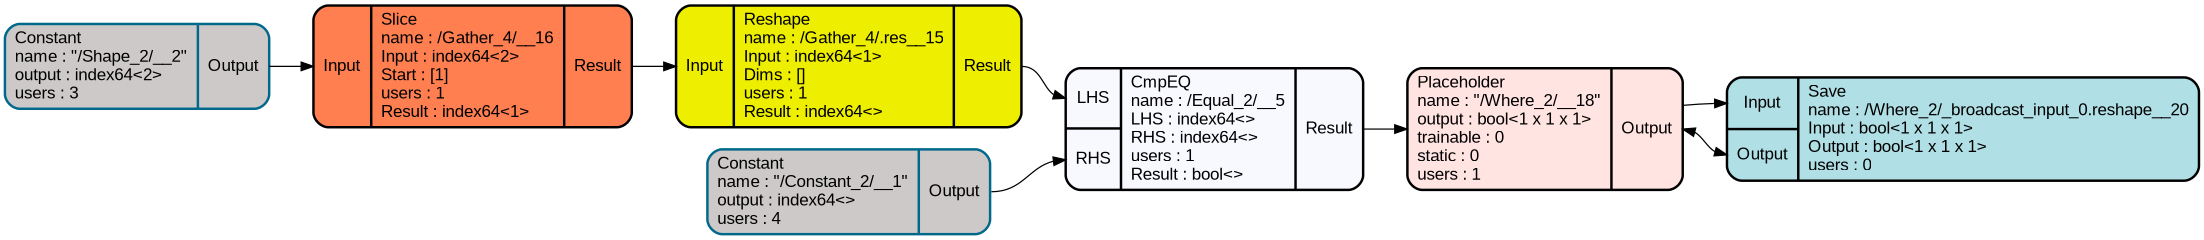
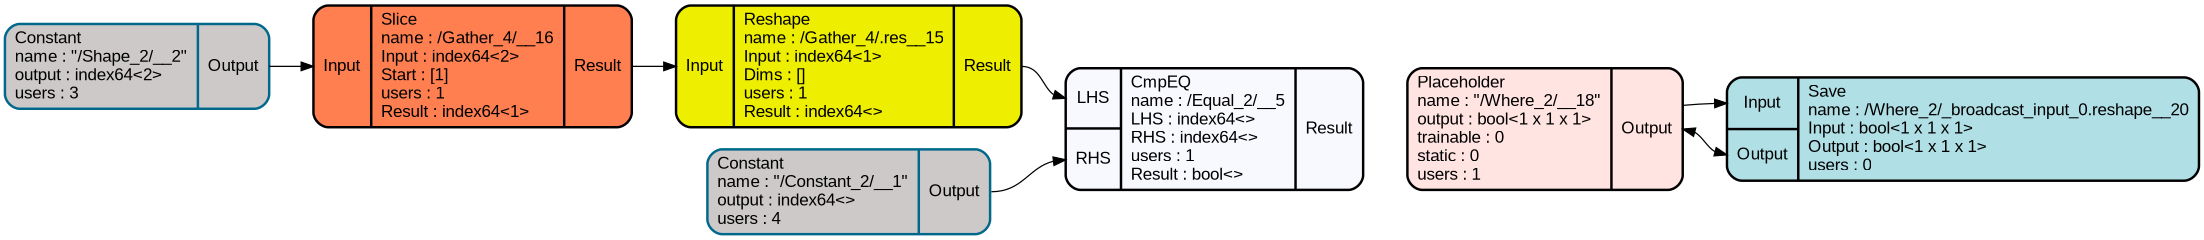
edge "LHS" -> "Placeholder": removed
